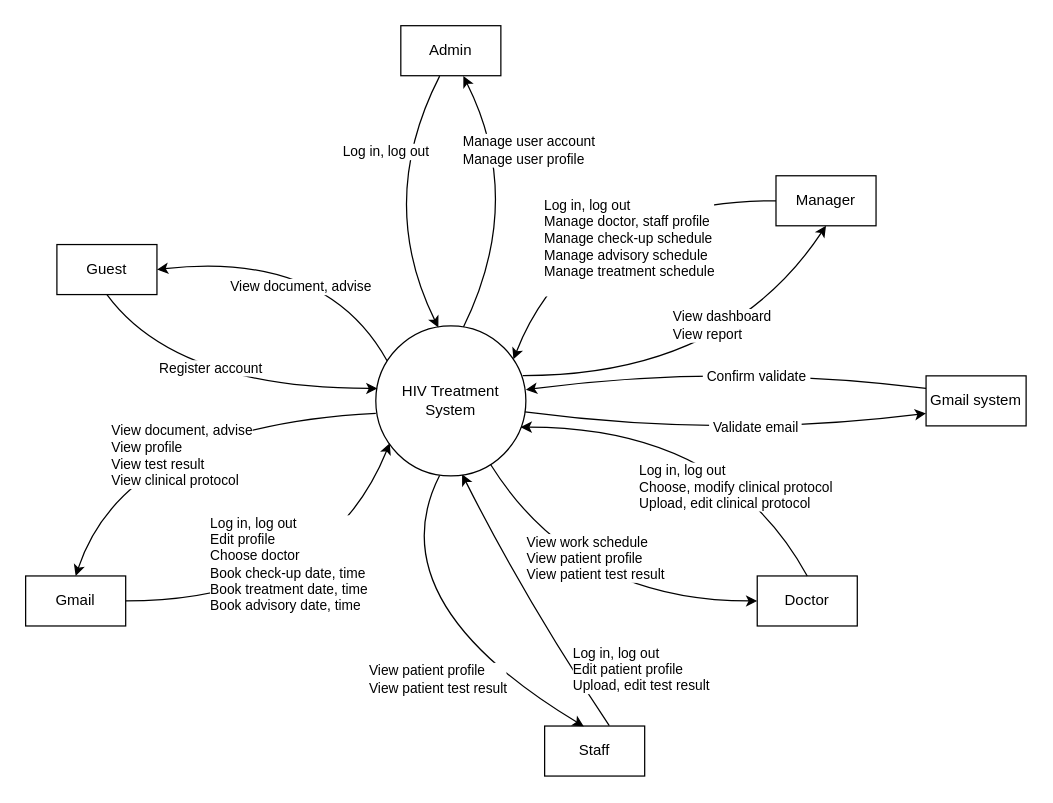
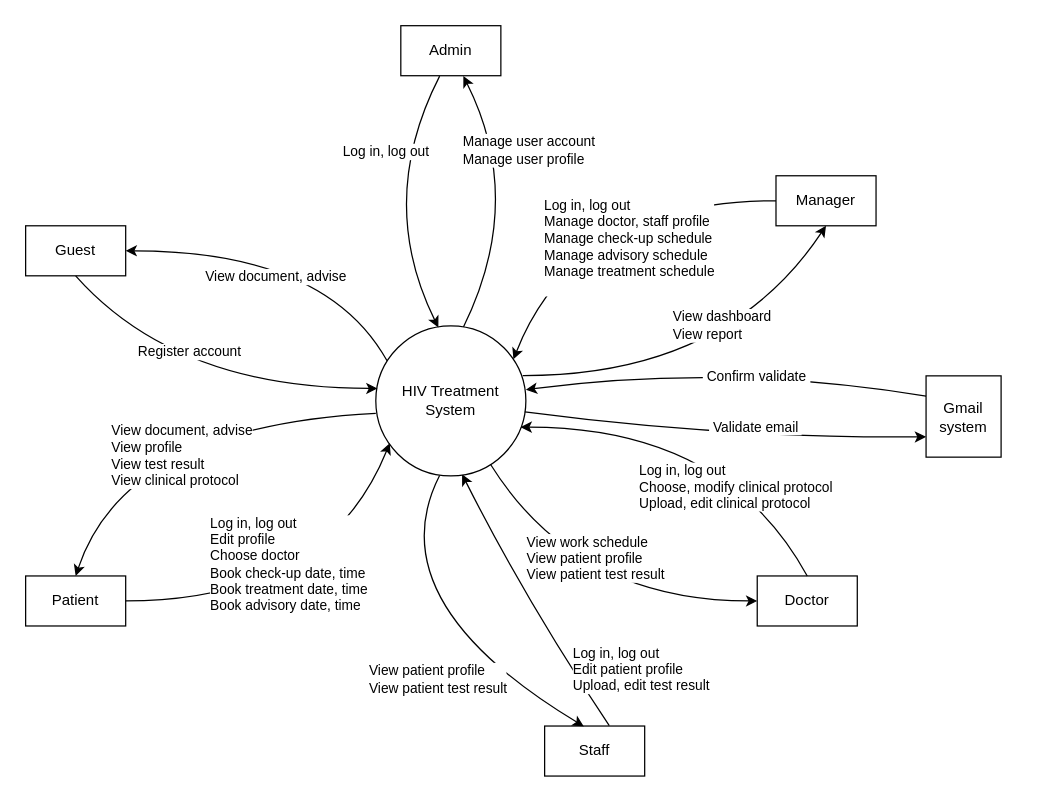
node "Guest": moved (107, 269) -> (76, 251)
node "Gmail system": size 100x50 -> 75x81
node "Gmail": label "Gmail" -> "Patient"
